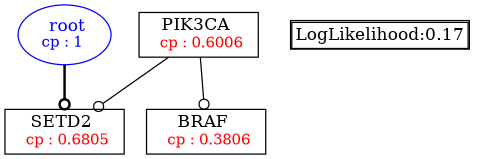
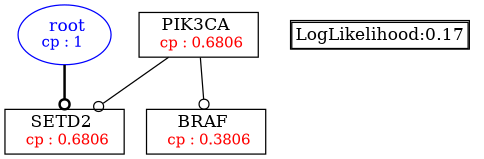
node "PIK3CA": text "cp : 0.6006" -> "cp : 0.6806"
node "SETD2": text "cp : 0.6805" -> "cp : 0.6806"
